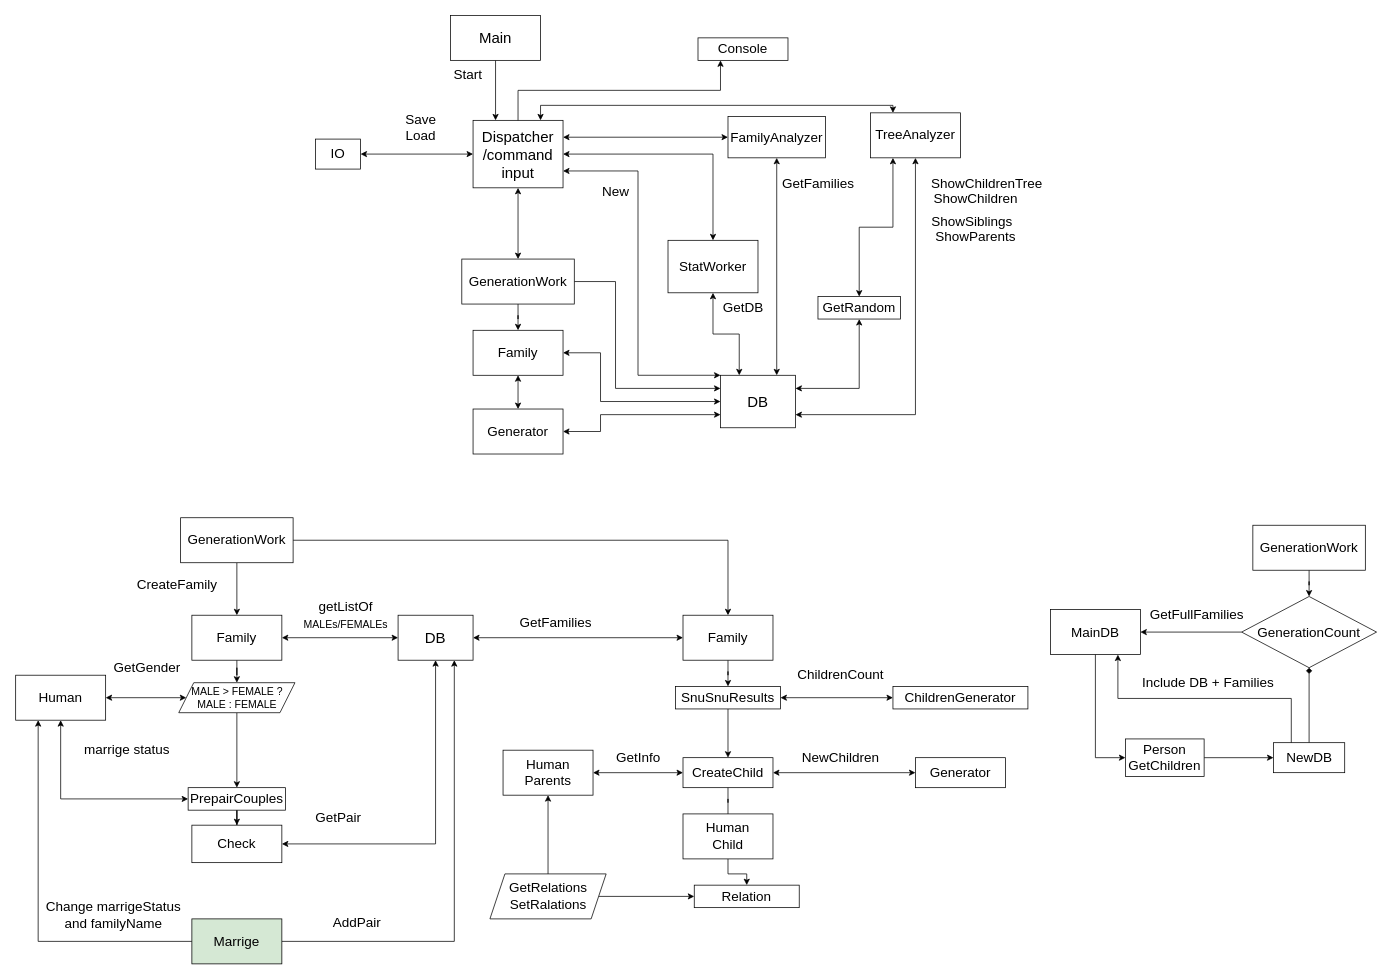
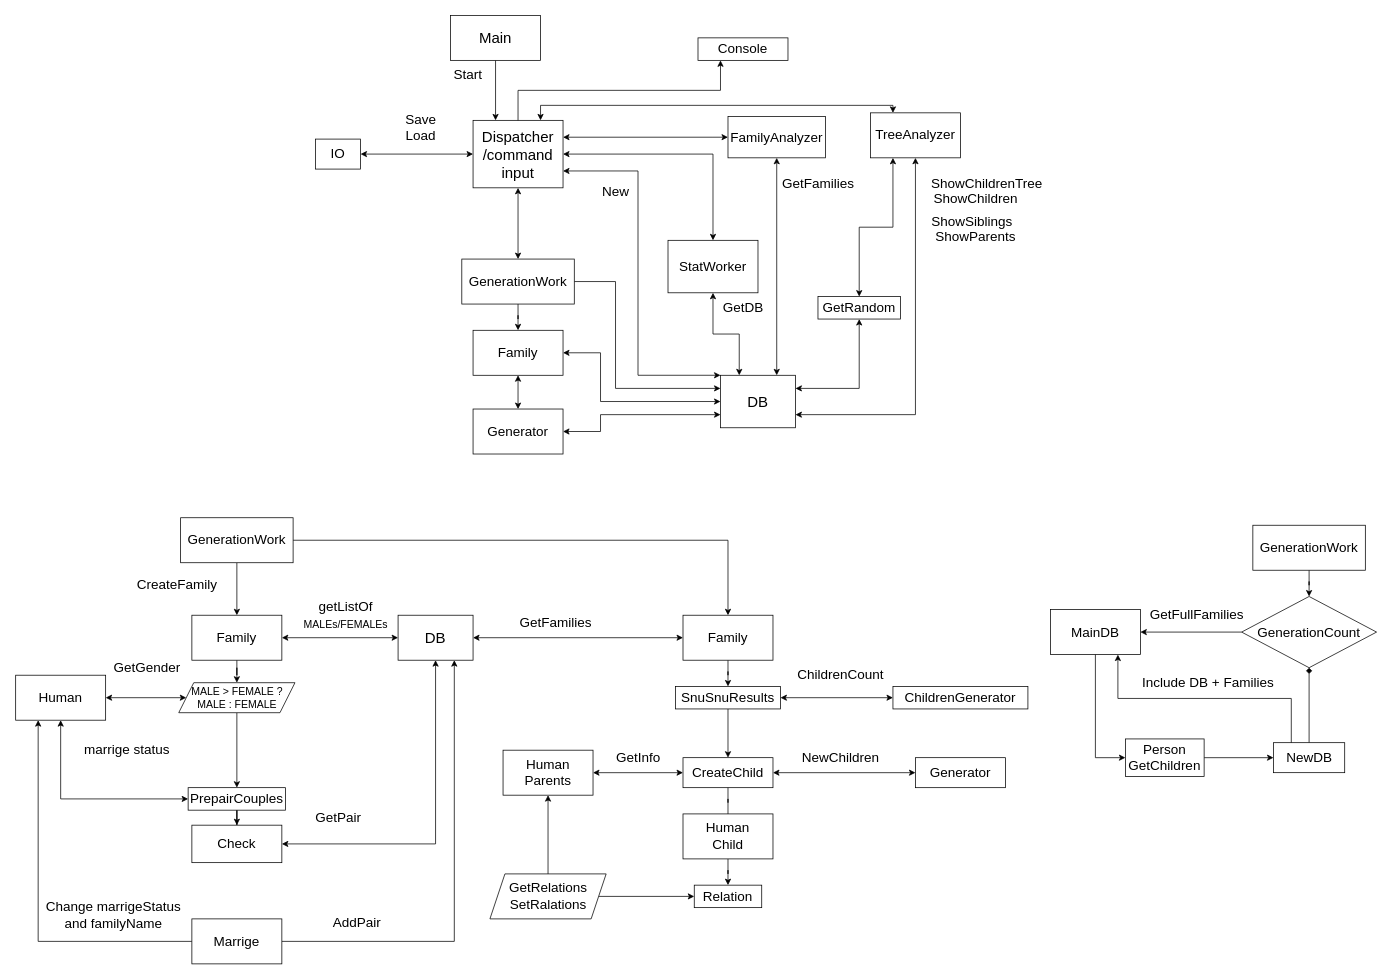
node "Relation": size 105x23 -> 68x23
node "Marrige": fillcolor #d5e8d4 -> #ffffff
